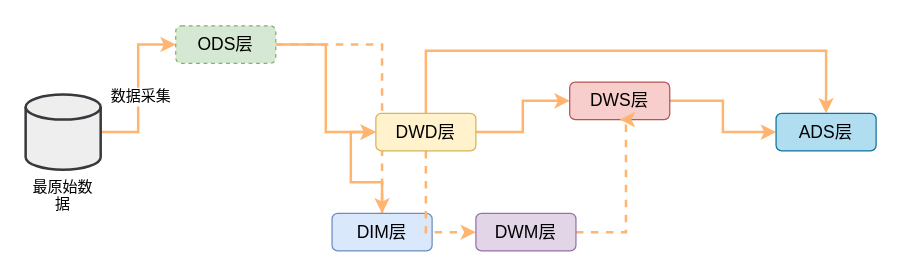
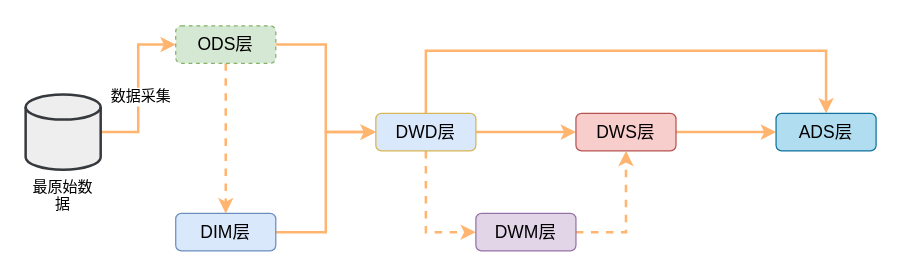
node "DWS层": moved (619, 101) -> (626, 132)
node "DWD层": fillcolor #fff2cc -> #dae8fc
node "DIM层": moved (382, 232) -> (226, 232)
